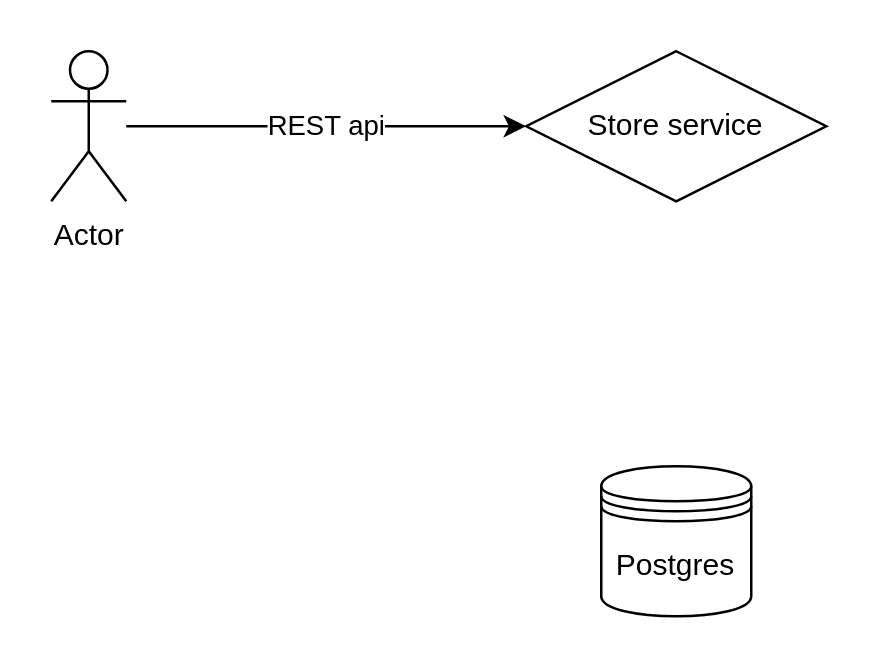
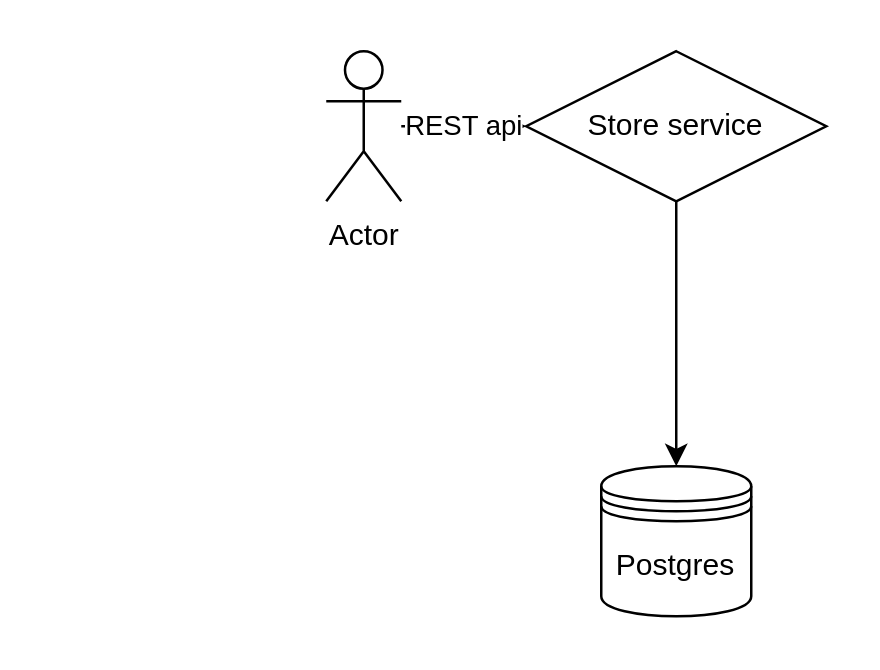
node "Actor": moved (89, 126) -> (364, 126)
edge "Store service" -> "Postgres": added
